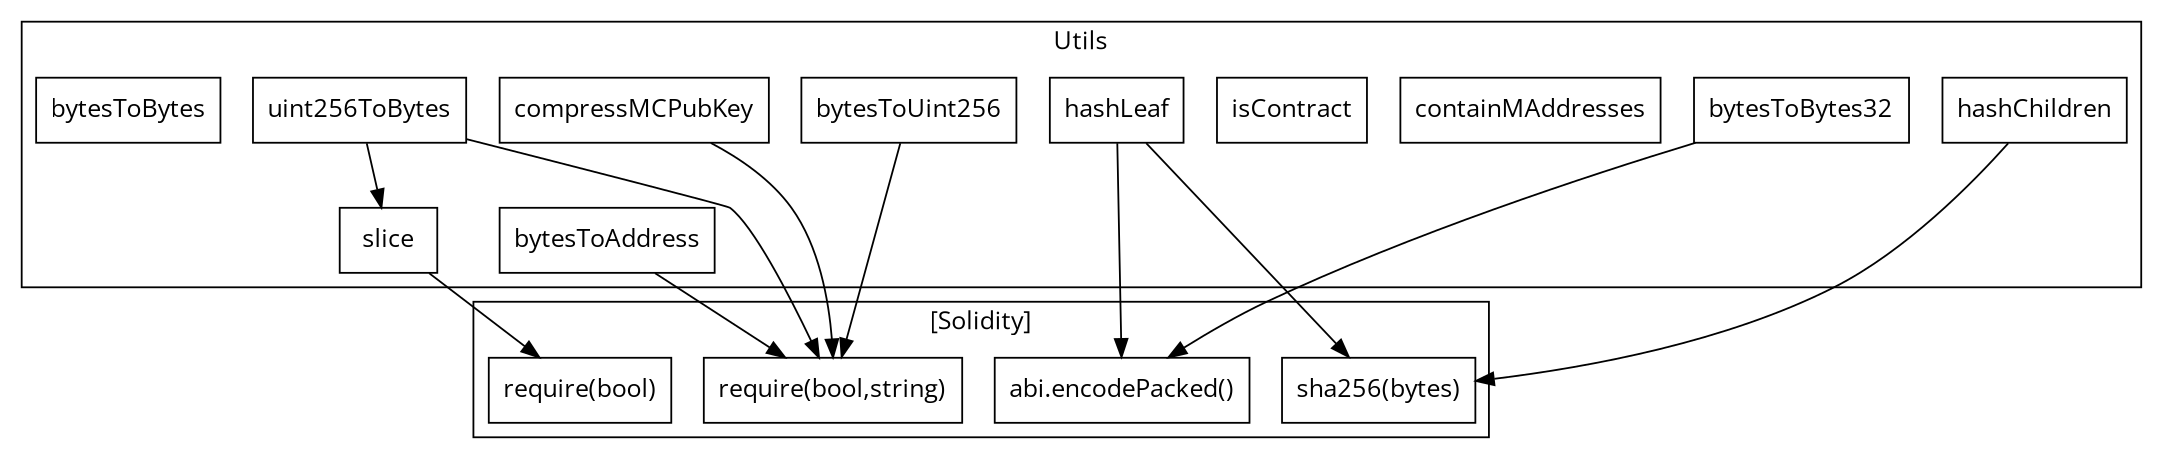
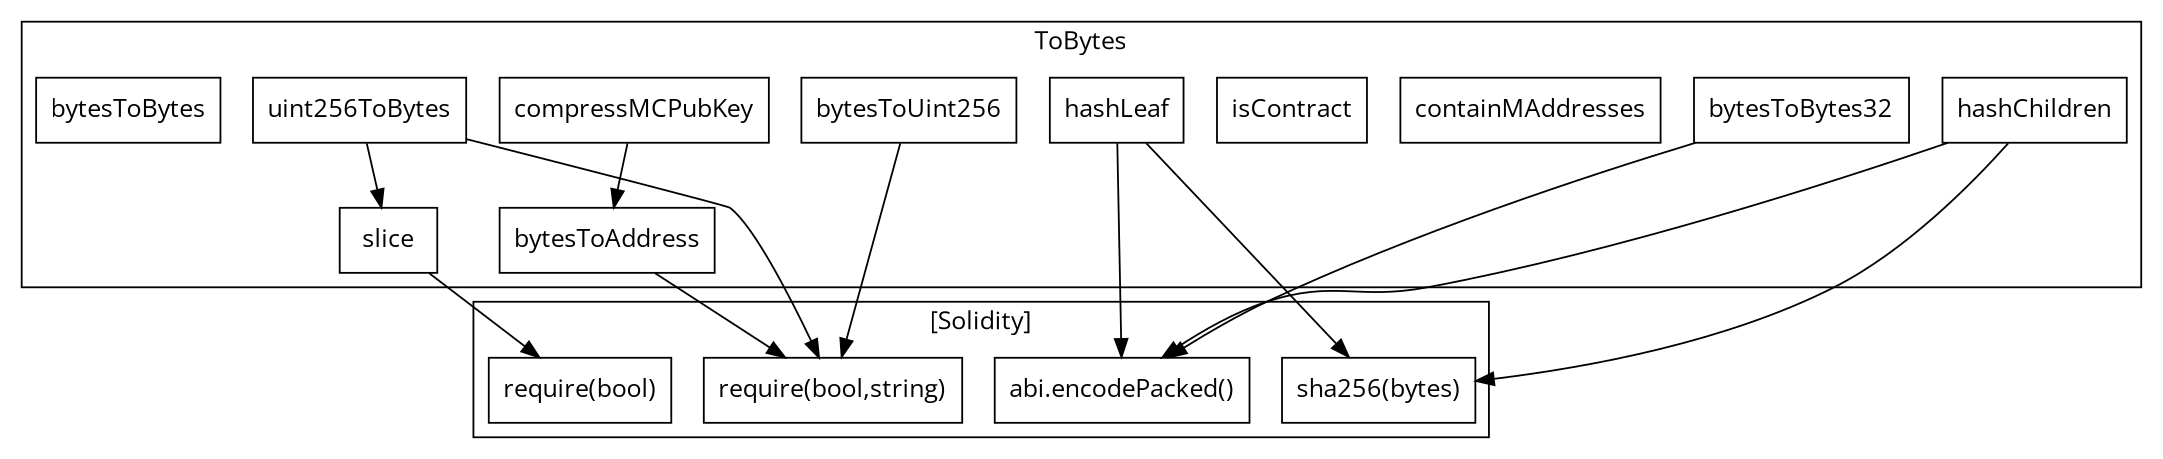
cluster "Utils": label "Utils" -> "ToBytes"
edge "compressMCPubKey" -> "require(bool,string)": now "compressMCPubKey" -> "bytesToAddress"
edge "hashChildren" -> "abi.encodePacked()": added
